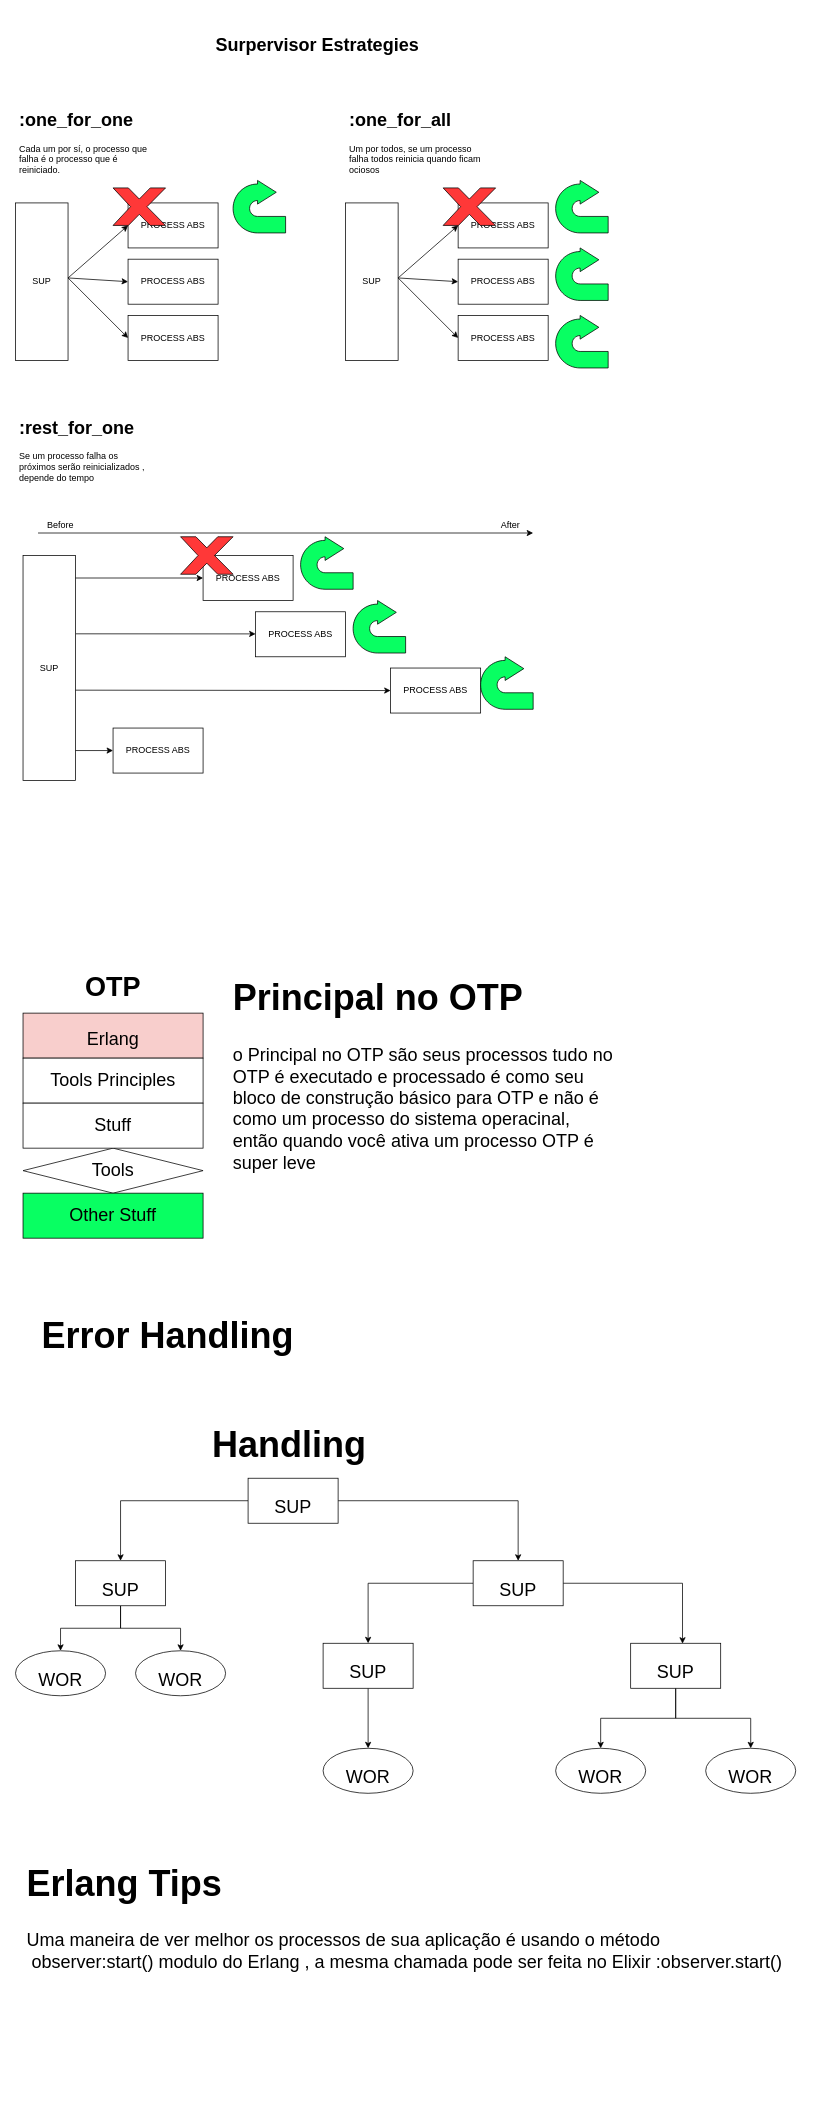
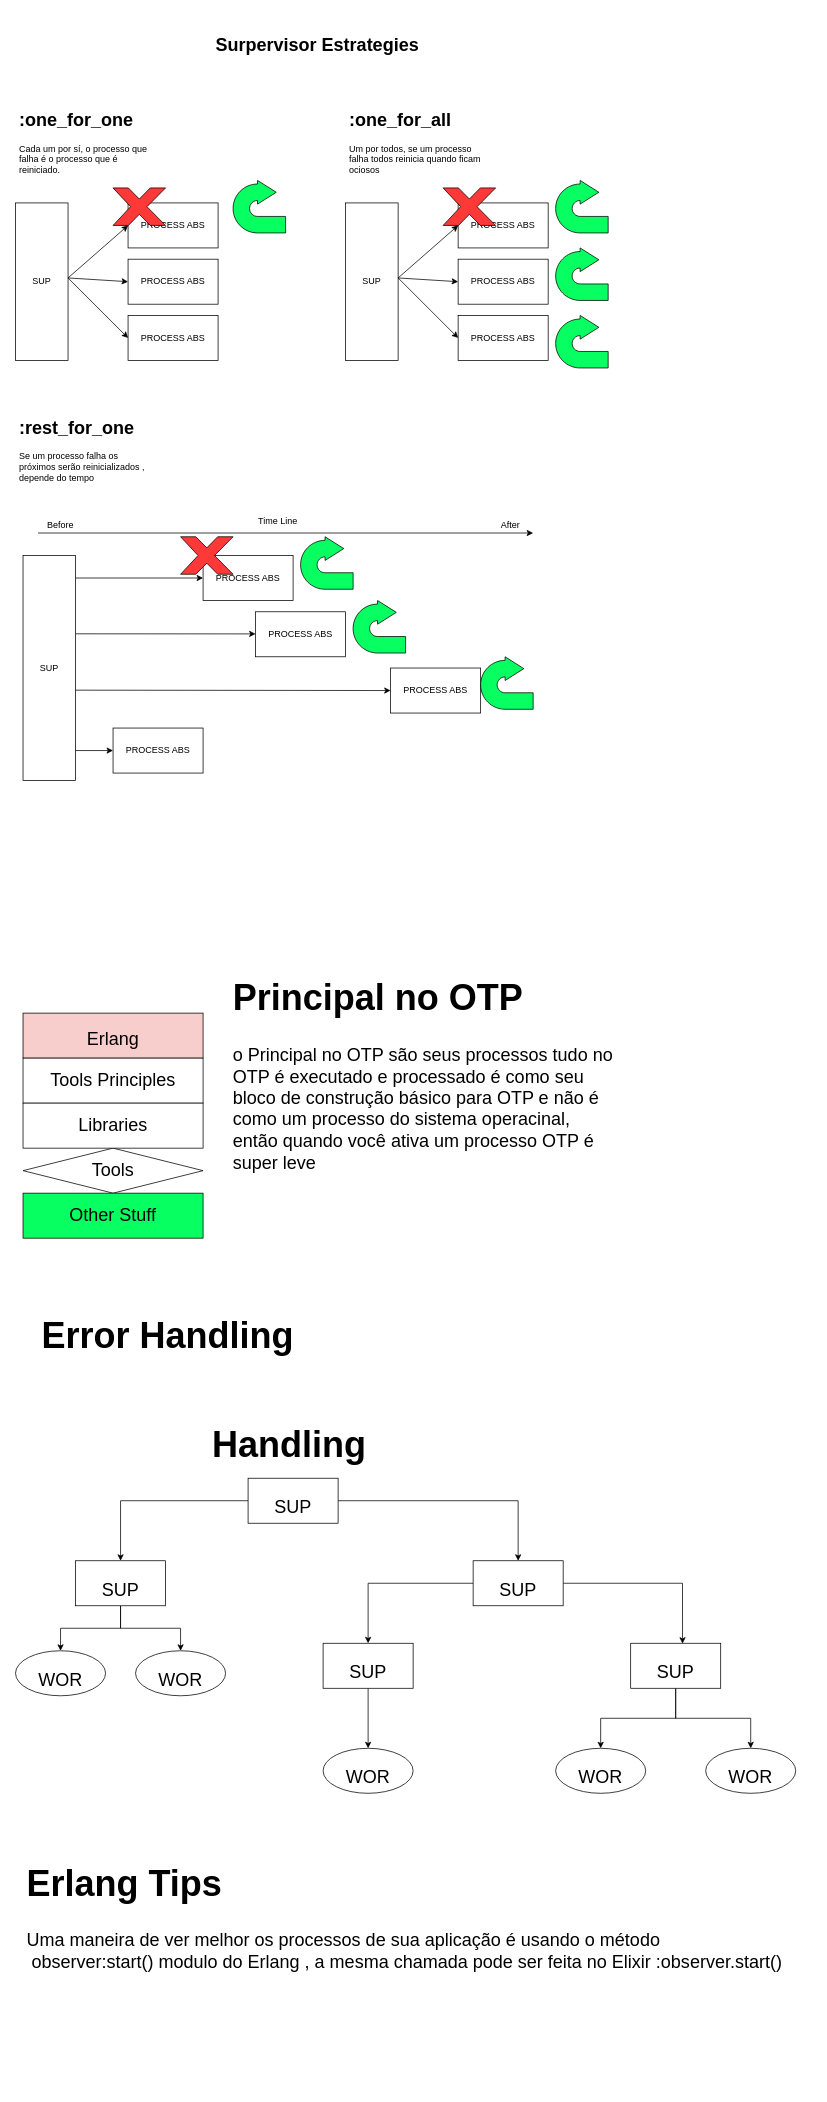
node "Time Line": added
node "OTP": removed
node "Stuff": label "Stuff" -> "Libraries"
